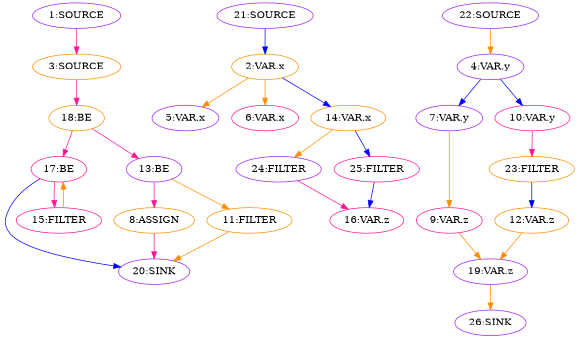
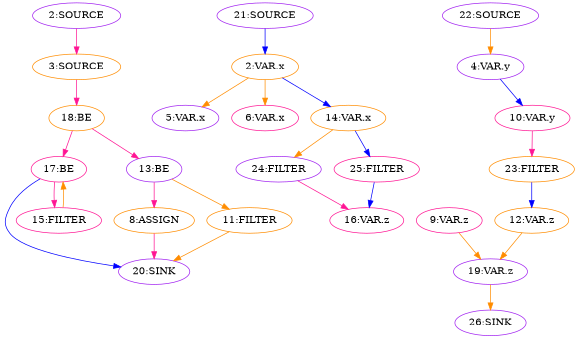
node "1:SOURCE": label "1:SOURCE" -> "2:SOURCE"
node "7:VAR.y": removed
